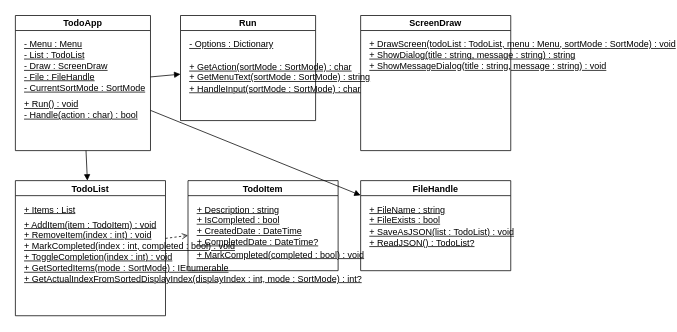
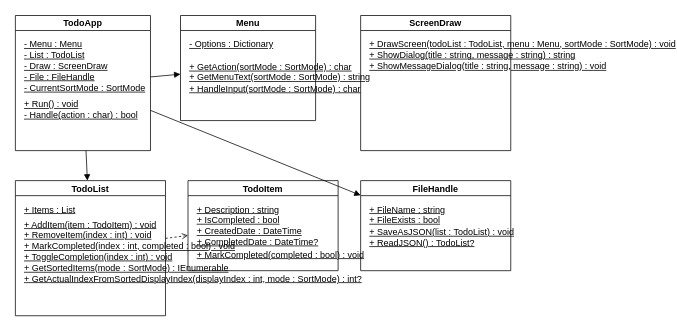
node "Run": label "Run" -> "Menu"
